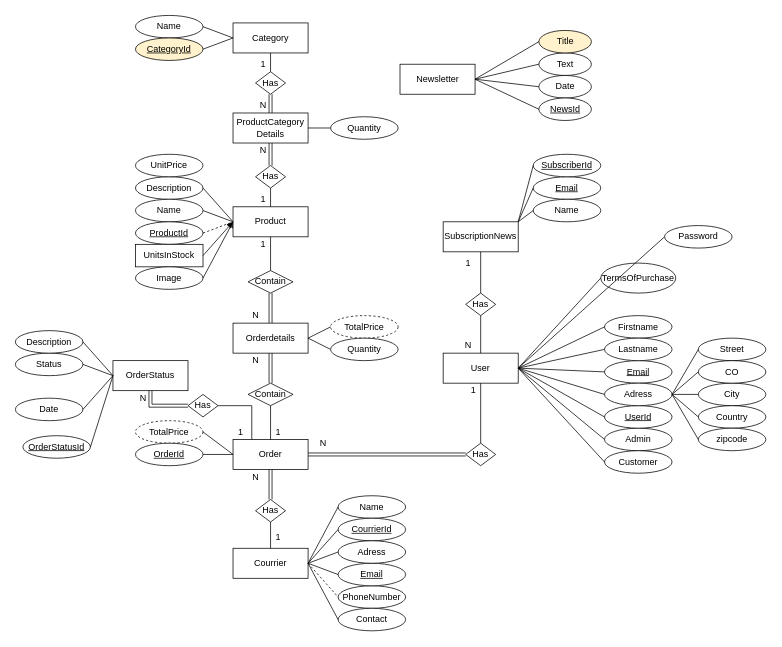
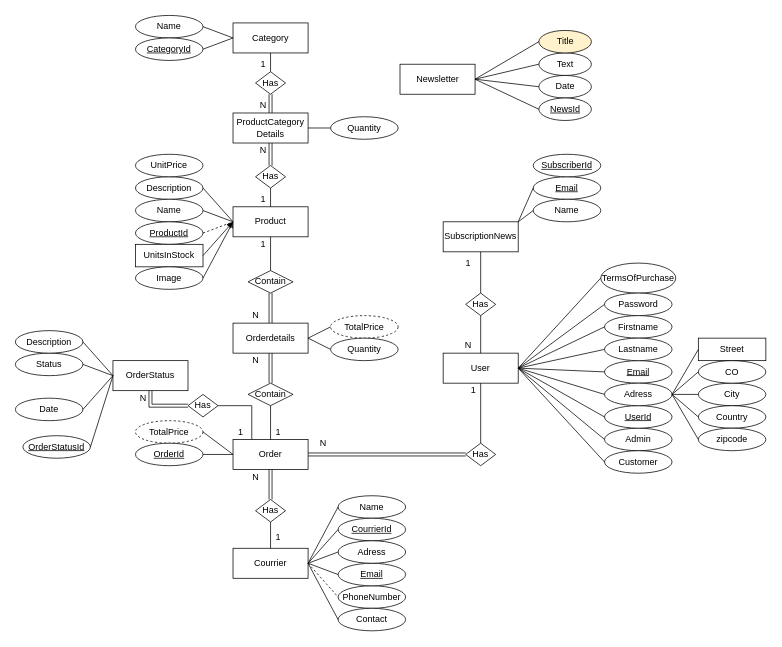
node "CategoryId": fillcolor #fff2cc -> #ffffff
edge "SubscriberId" -- "SubscriptionNews": removed
node "Password": moved (698, 237) -> (638, 304)
node "Street": shape ellipse -> rectangle
